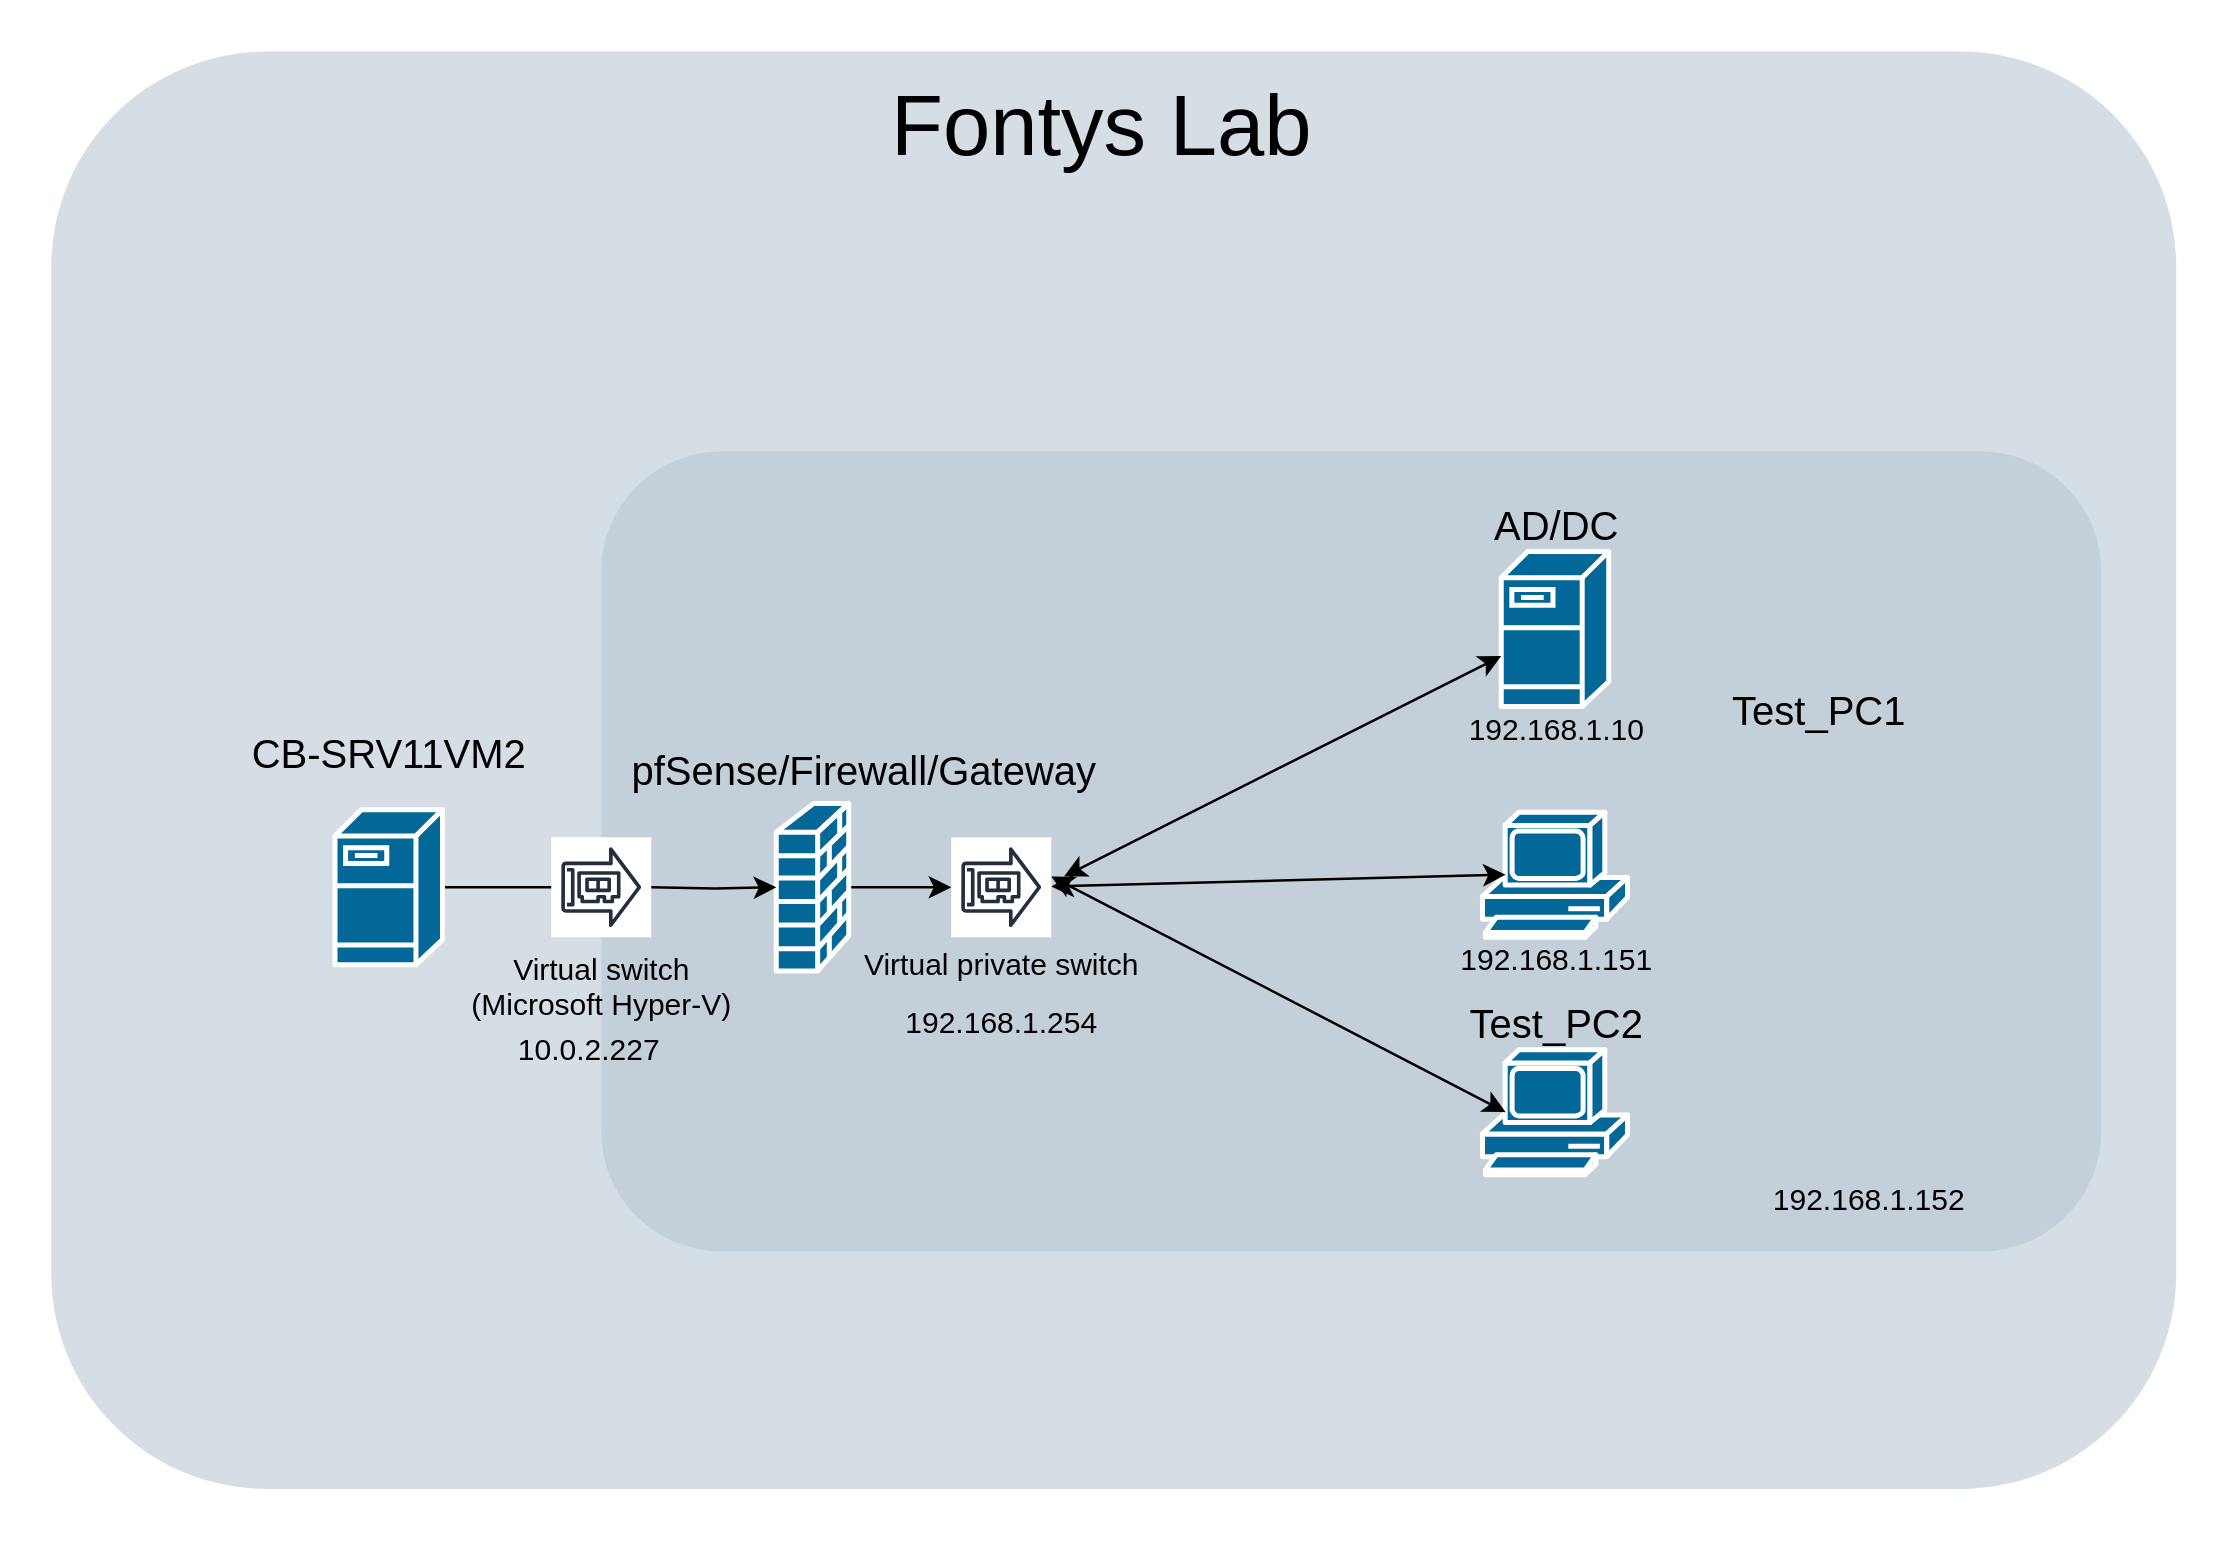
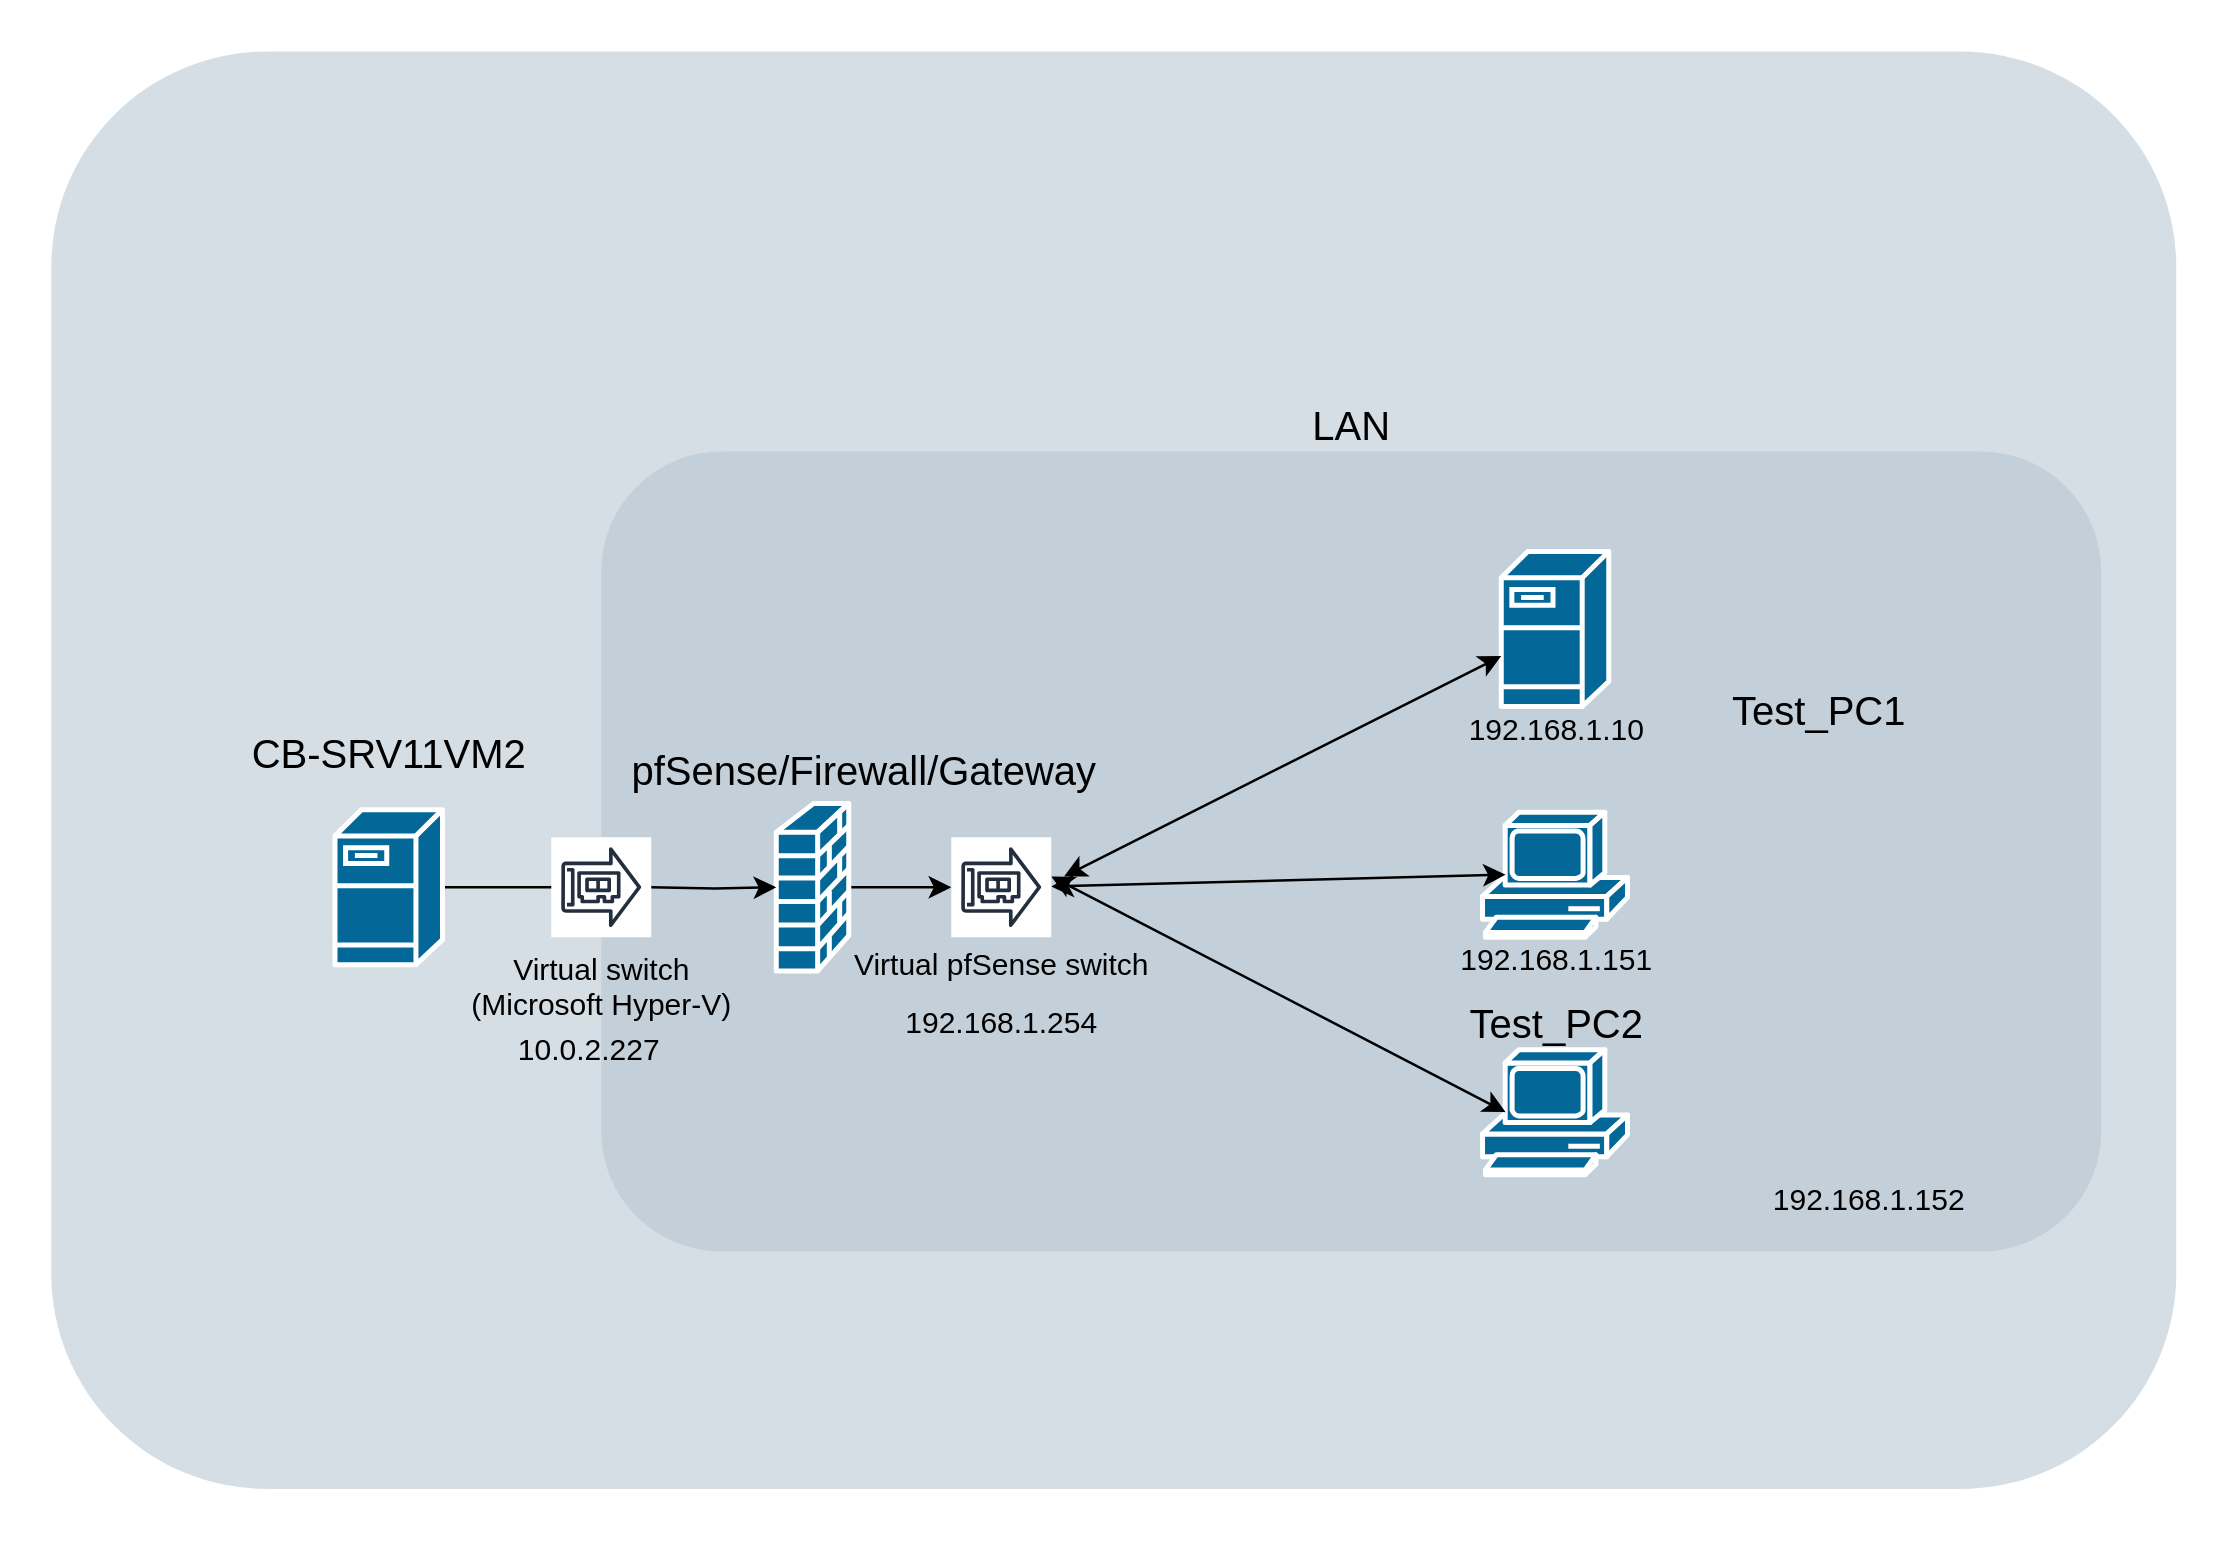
node "Fontys Lab": removed
node "LAN": added
node "AD/DC": removed
node "Virtual private switch": label "Virtual private switch" -> "Virtual pfSense switch"
